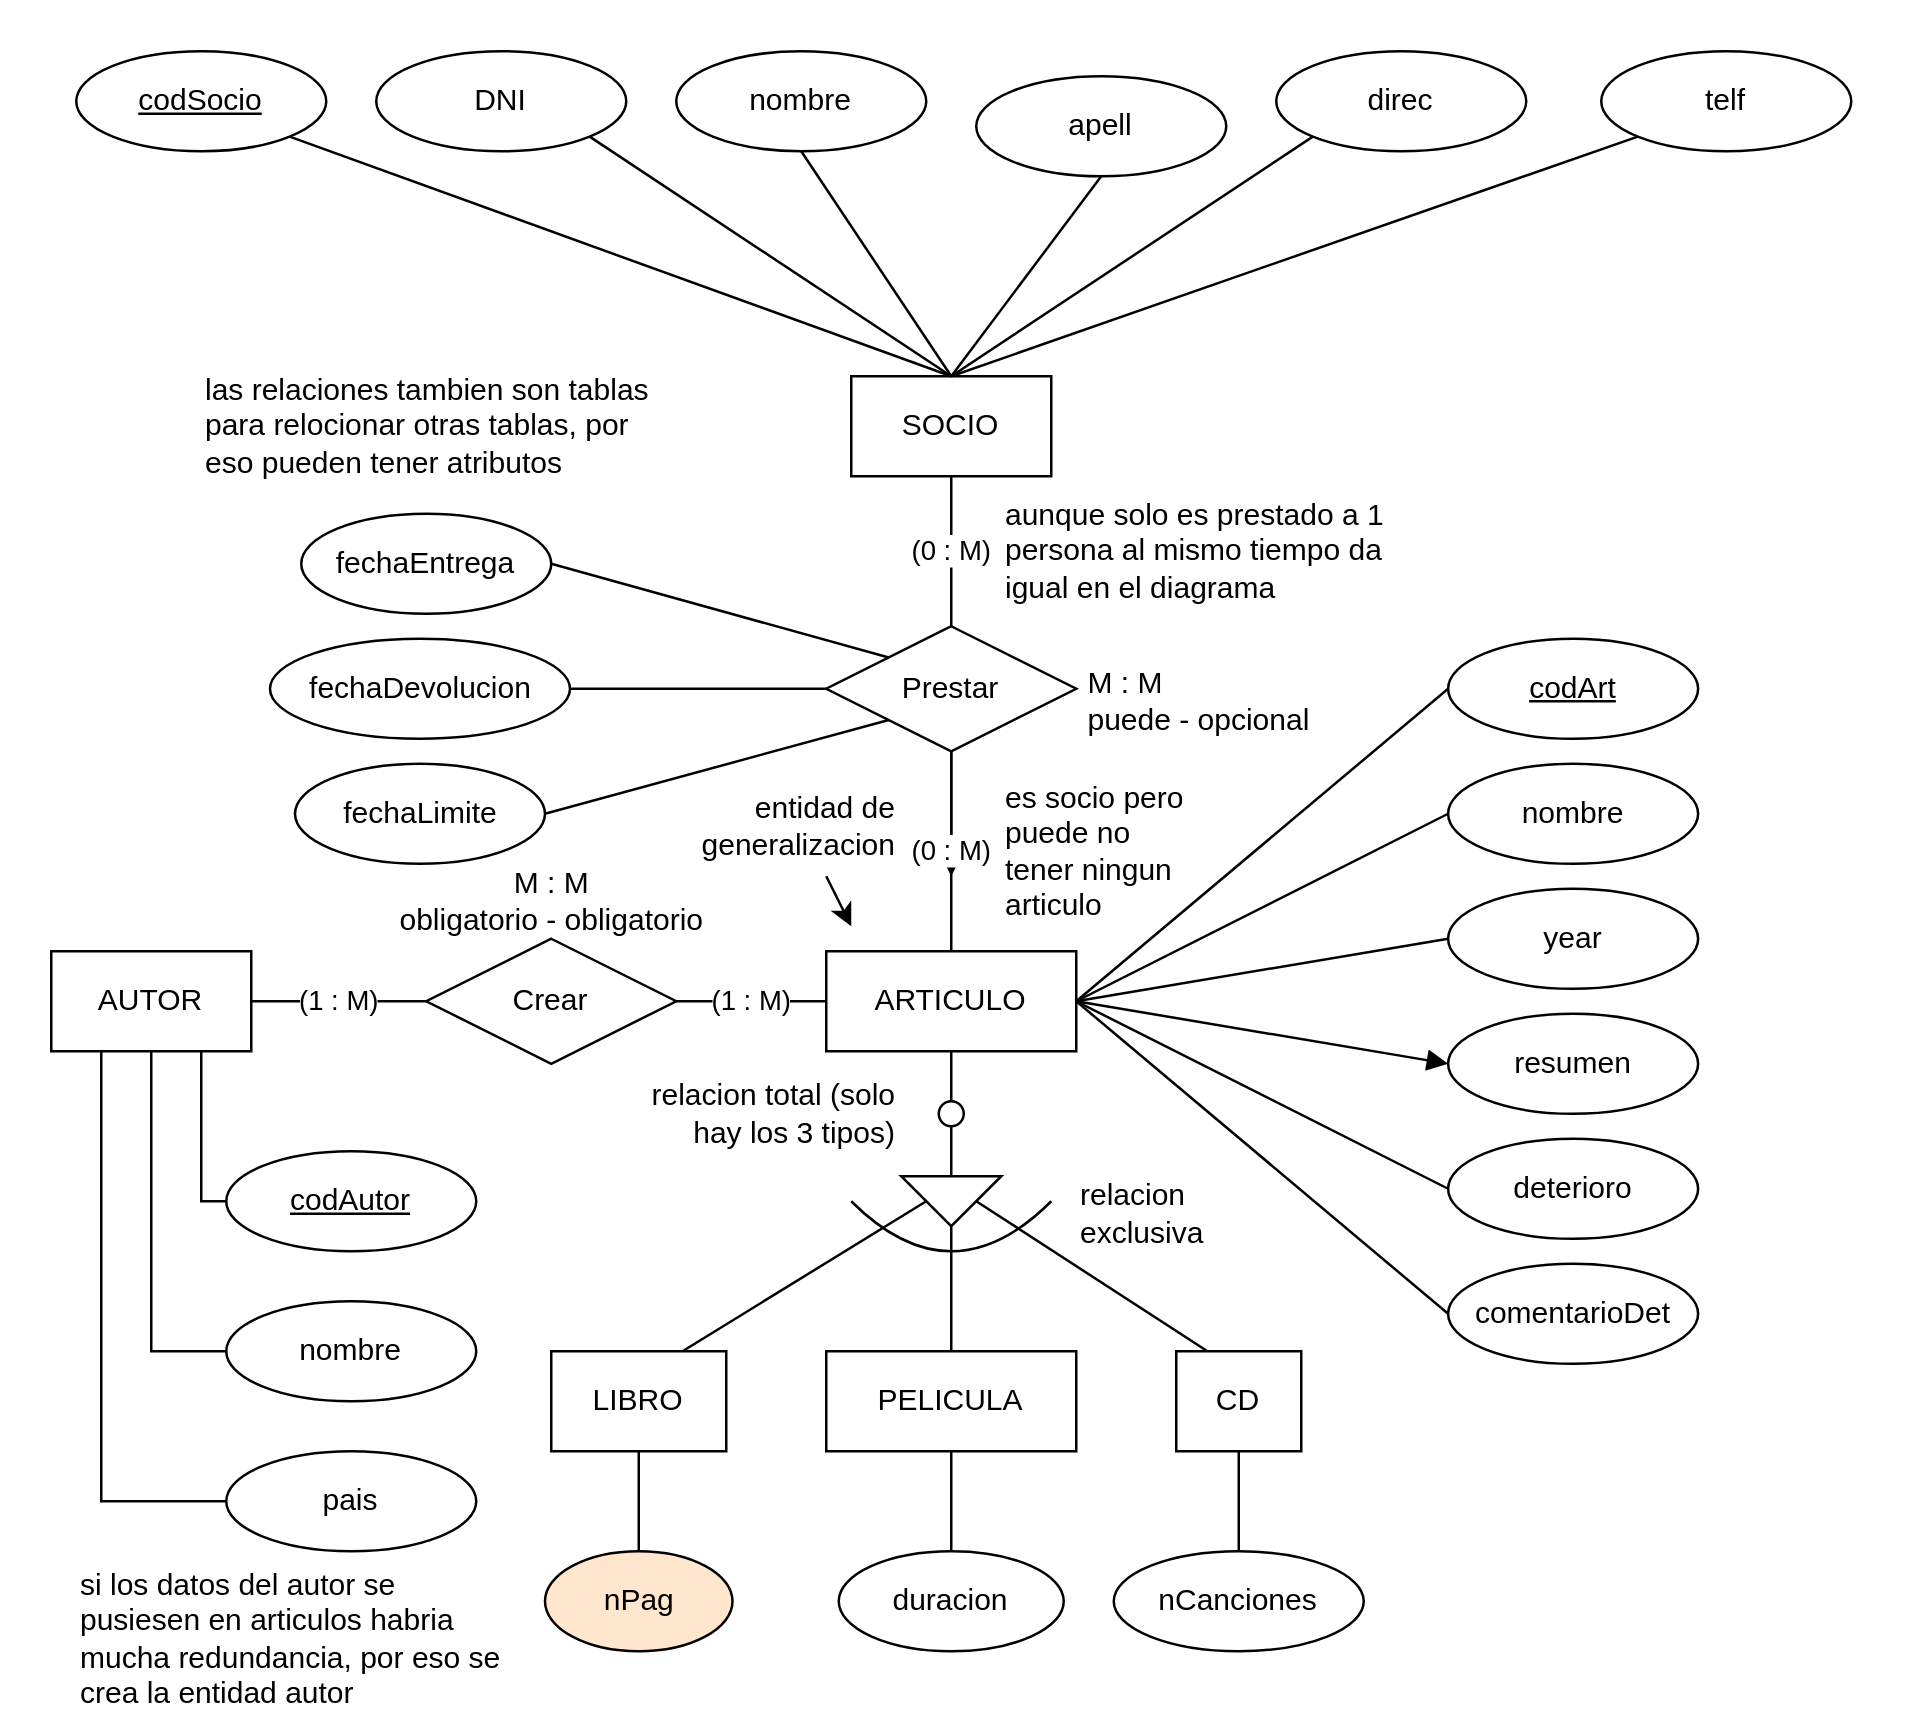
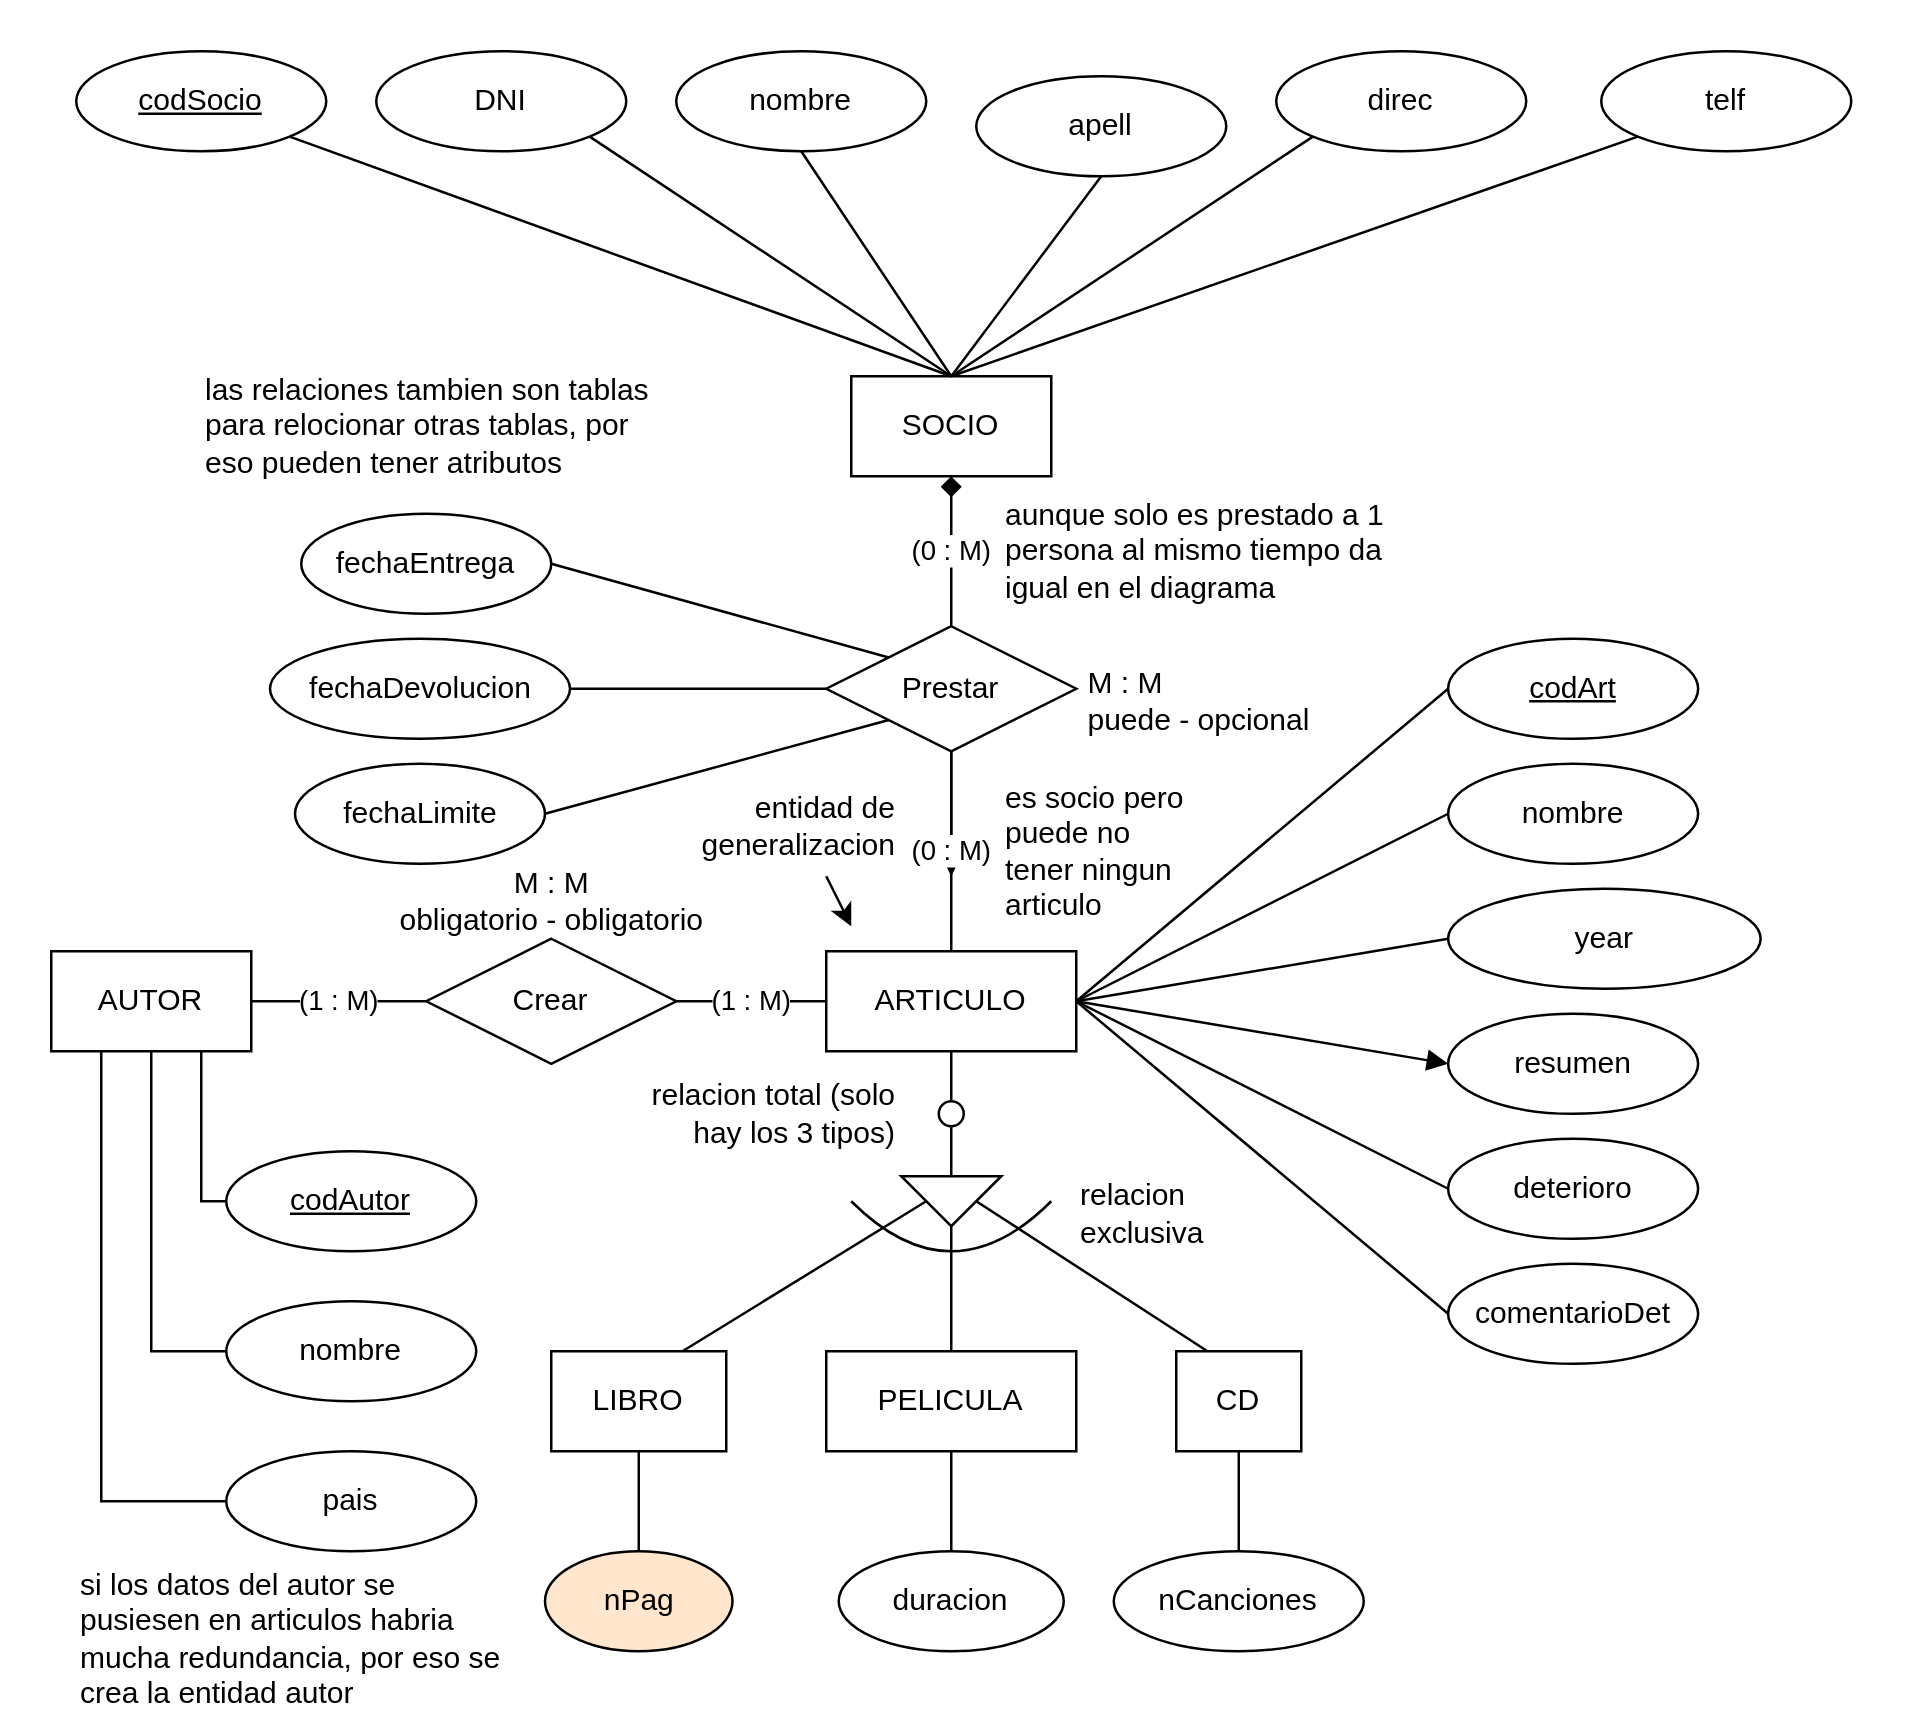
edge "SOCIO" -- "Prestar": arrowhead none -> diamond
node "year": size 250x100 -> 313x100
